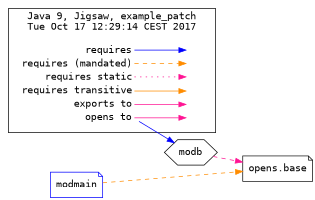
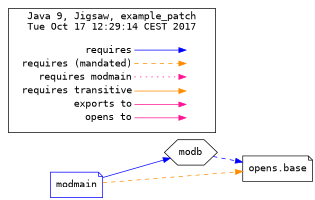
node "requires": text "requires static" -> "requires modmain"
edge "requires" -> "modb": now "modmain" -> "modb"
edge "modb" -> "opens.base": color deeppink -> blue
